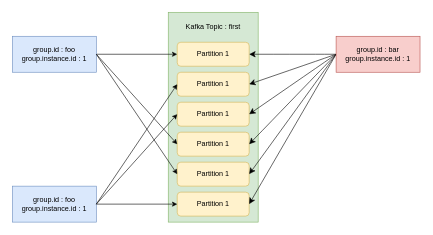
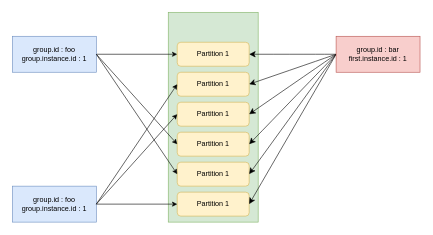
node "Kafka Topic : first": removed
node "group.id : bar group.instance.id : 1": label "group.id : bar group.instance.id : 1" -> "group.id : bar first.instance.id : 1"
